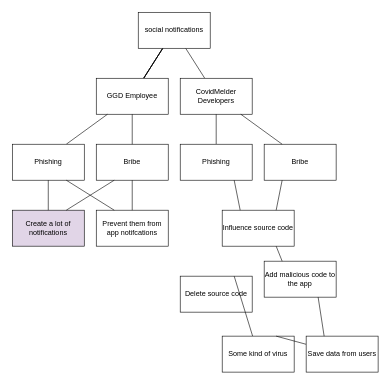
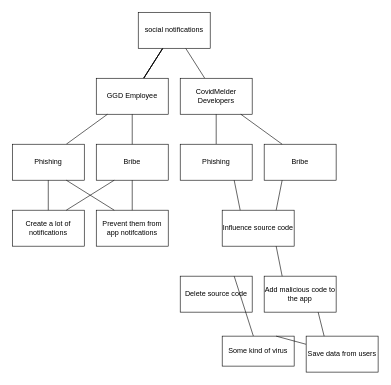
node "Create a lot of notifications": fillcolor #e1d5e7 -> #ffffff
node "Add malicious code to the app": moved (300, 279) -> (300, 294)
node "Some kind of virus": size 72x36 -> 72x30
